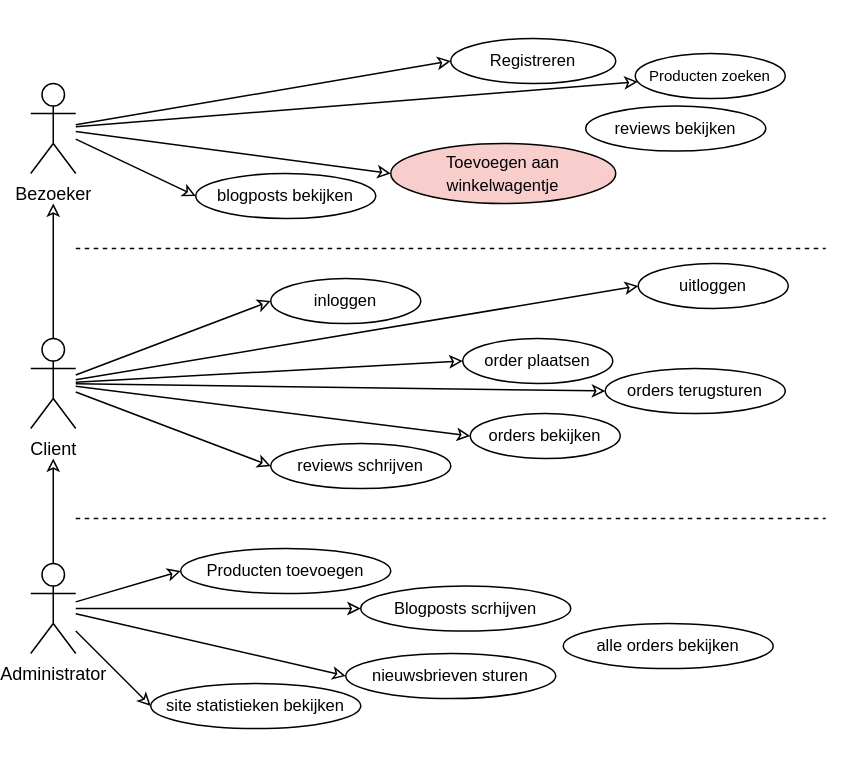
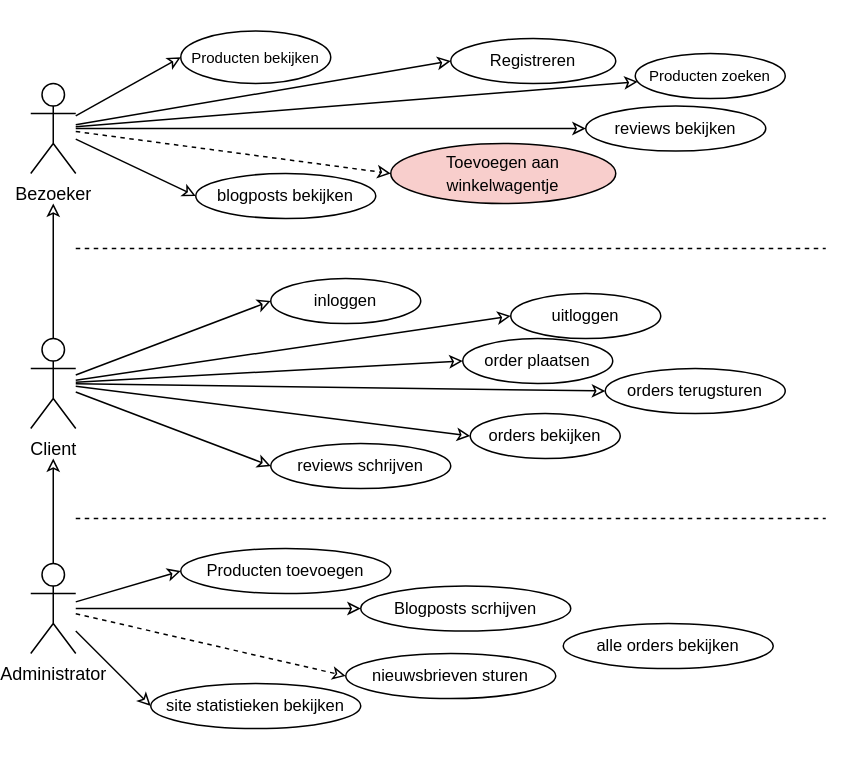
node "Producten bekijken": added
edge "Bezoeker" -> "Producten bekijken": added
edge "Bezoeker" -> "reviews bekijken": added
edge "Bezoeker" -> "Toevoegen aan winkelwagentje": style solid -> dashed
node "uitloggen": moved (713, 286) -> (586, 316)
edge "Administrator" -> "nieuwsbrieven sturen": style solid -> dashed
